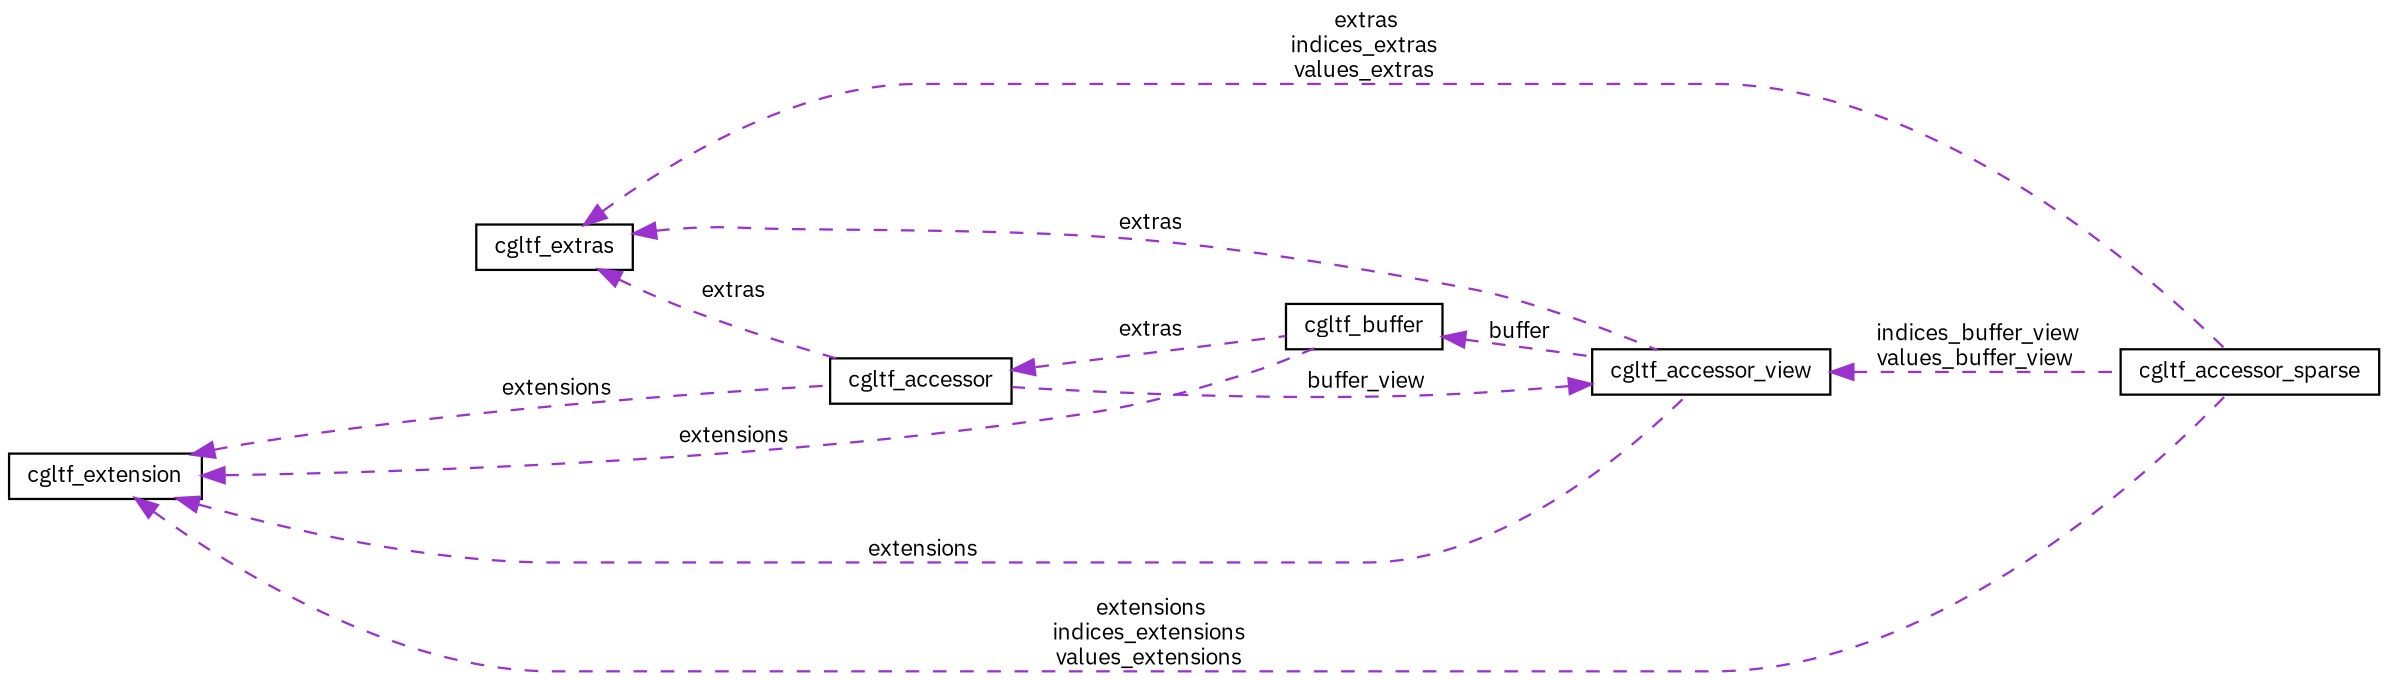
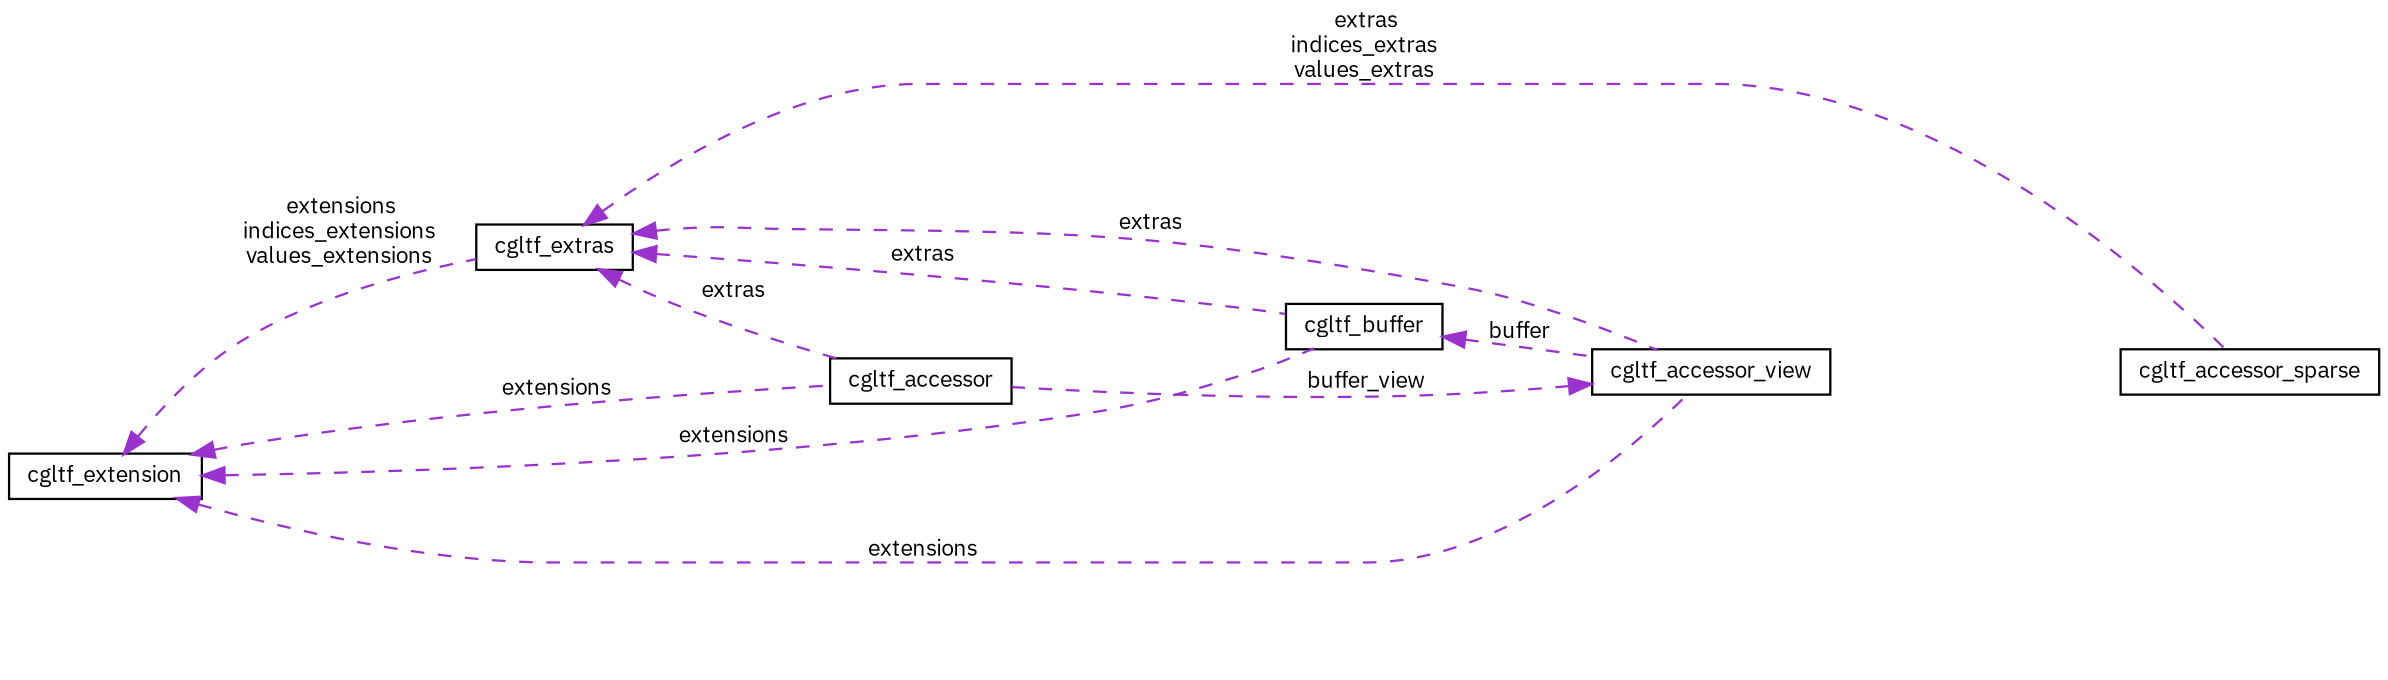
edge "cgltf_buffer" -> "cgltf_accessor": now "cgltf_buffer" -> "cgltf_extras"
edge "cgltf_accessor_sparse" -> "cgltf_accessor_view": removed, label "indices_buffer_view values_buffer_view"
edge "cgltf_accessor_sparse" -> "cgltf_extension": now "cgltf_extras" -> "cgltf_extension"
